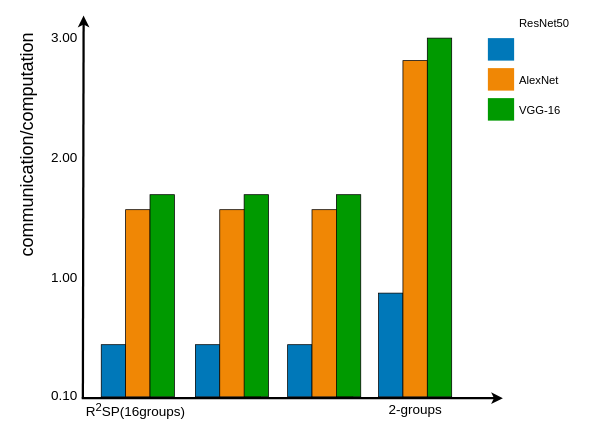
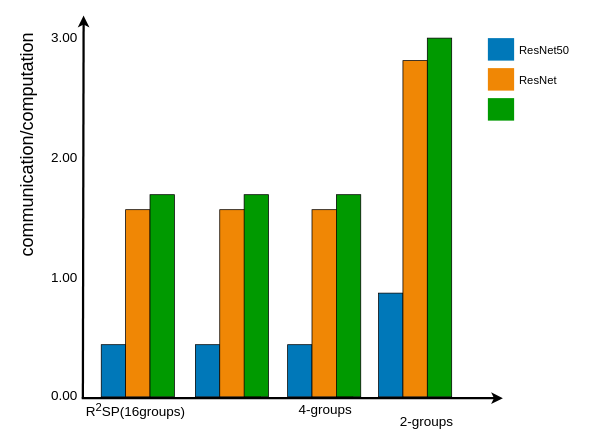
node "ResNet50": moved (548, 23) -> (548, 49)
node "AlexNet": label "AlexNet" -> "ResNet"
node "VGG-16": removed
node "0.10": label "0.10" -> "0.00"
node "4-groups": added
node "2-groups": moved (415, 412) -> (426, 423)
